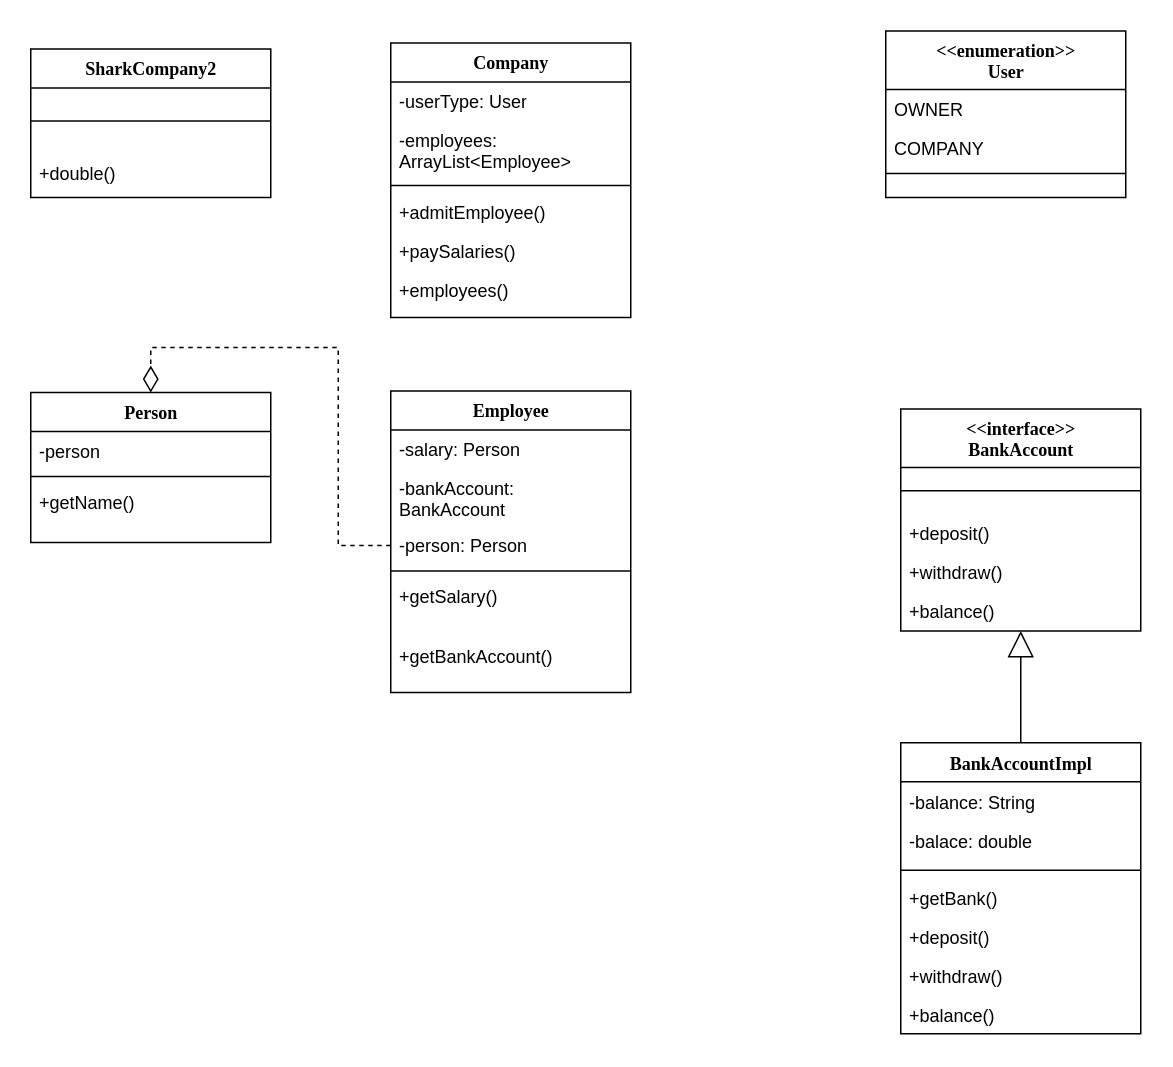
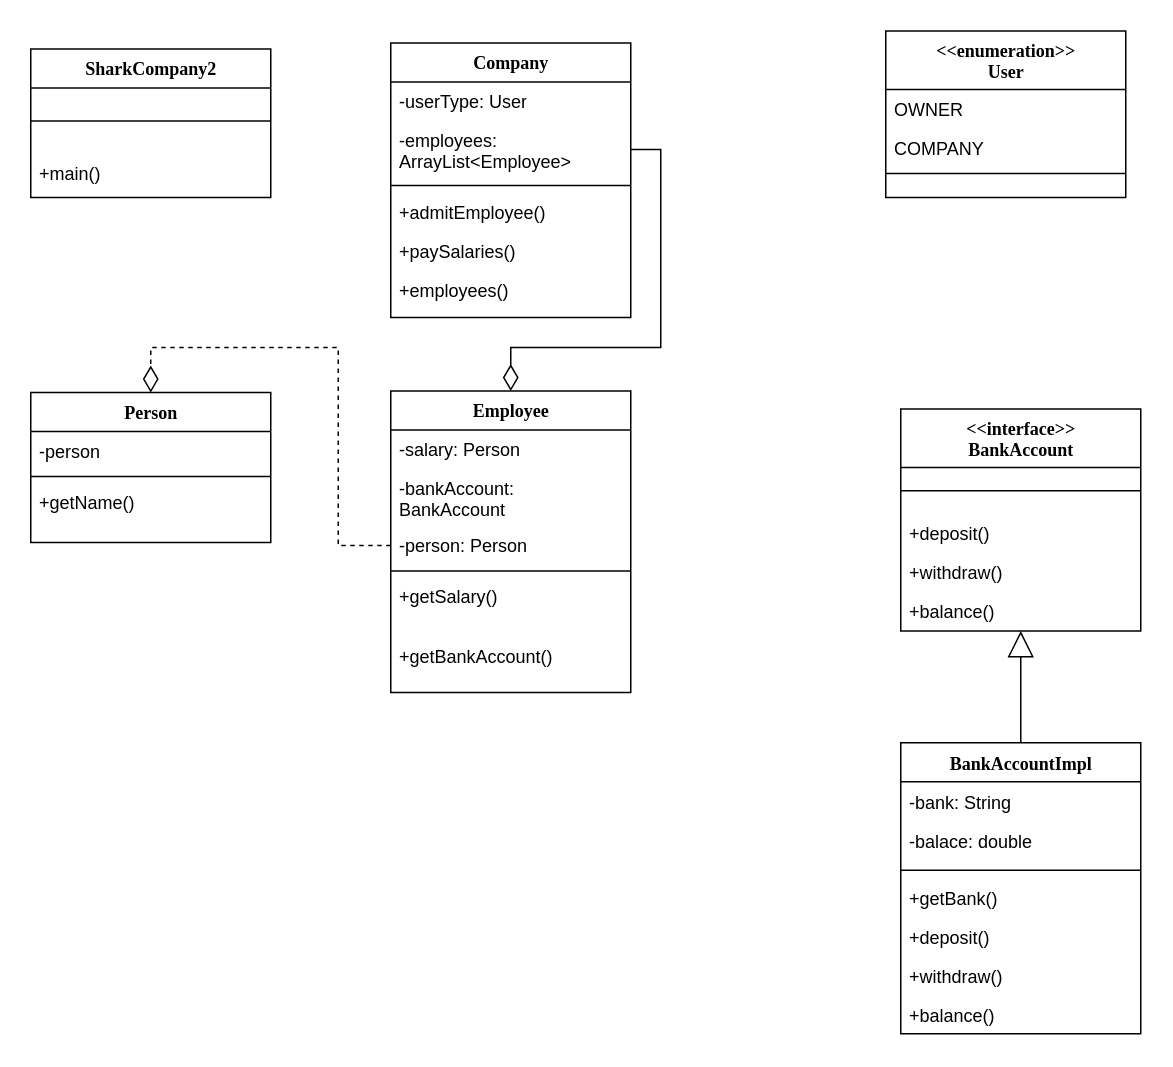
node "+double()": label "+double()" -> "+main()"
edge "-employees: ArrayList<Employee>" -> "Employee": added
node "-balance: String": label "-balance: String" -> "-bank: String"
